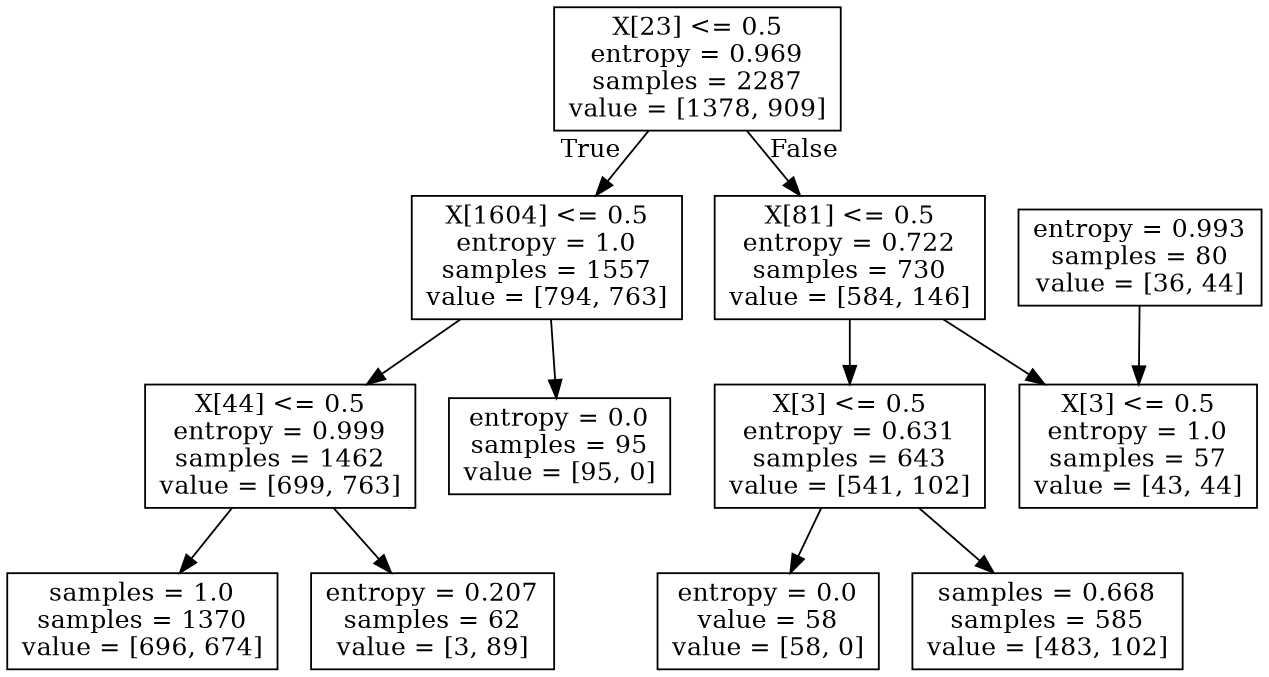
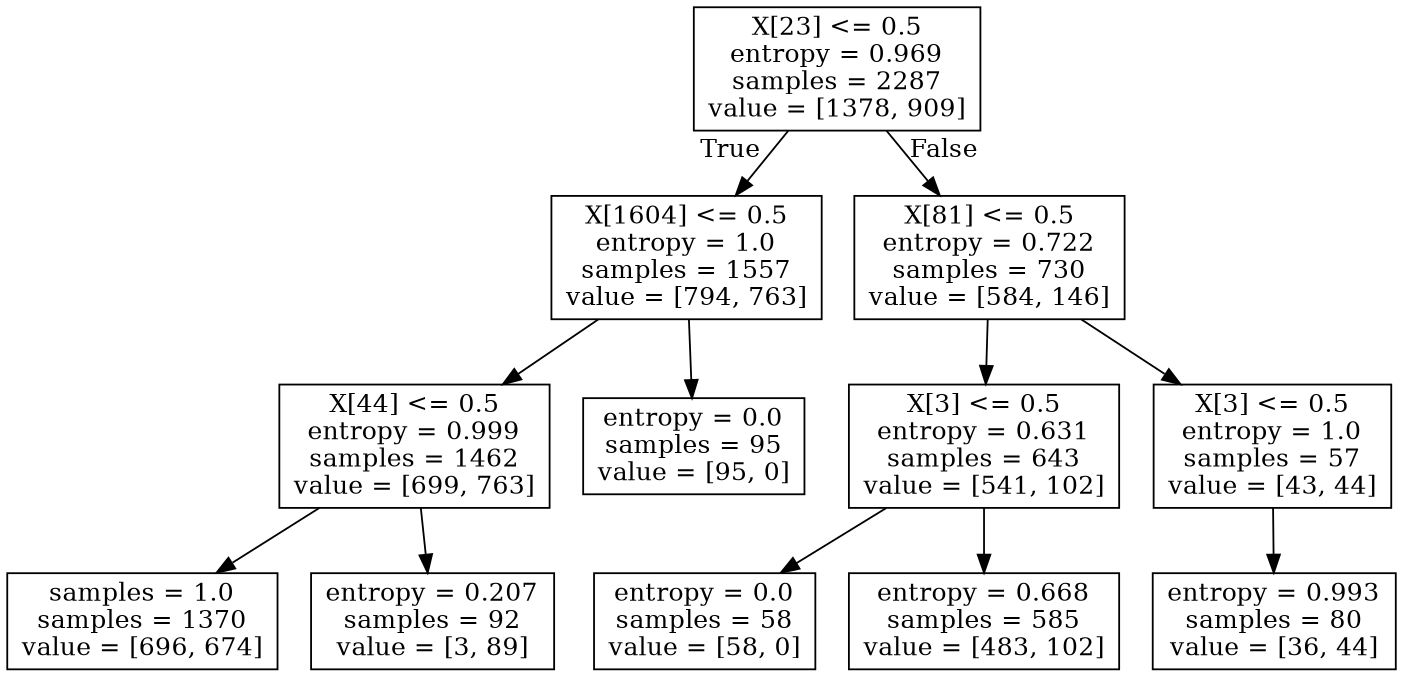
edge "entropy = 0.993 samples = 80 value = [36, 44]" -> "X[3] <= 0.5 entropy = 1.0 samples = 57 value = [43, 44]": reversed
node "entropy = 0.207 samples = 62 value = [3, 89]": label "entropy = 0.207 samples = 62 value = [3, 89]" -> "entropy = 0.207 samples = 92 value = [3, 89]"
node "entropy = 0.0 value = 58 value = [58, 0]": label "entropy = 0.0 value = 58 value = [58, 0]" -> "entropy = 0.0 samples = 58 value = [58, 0]"
node "samples = 0.668 samples = 585 value = [483, 102]": label "samples = 0.668 samples = 585 value = [483, 102]" -> "entropy = 0.668 samples = 585 value = [483, 102]"
